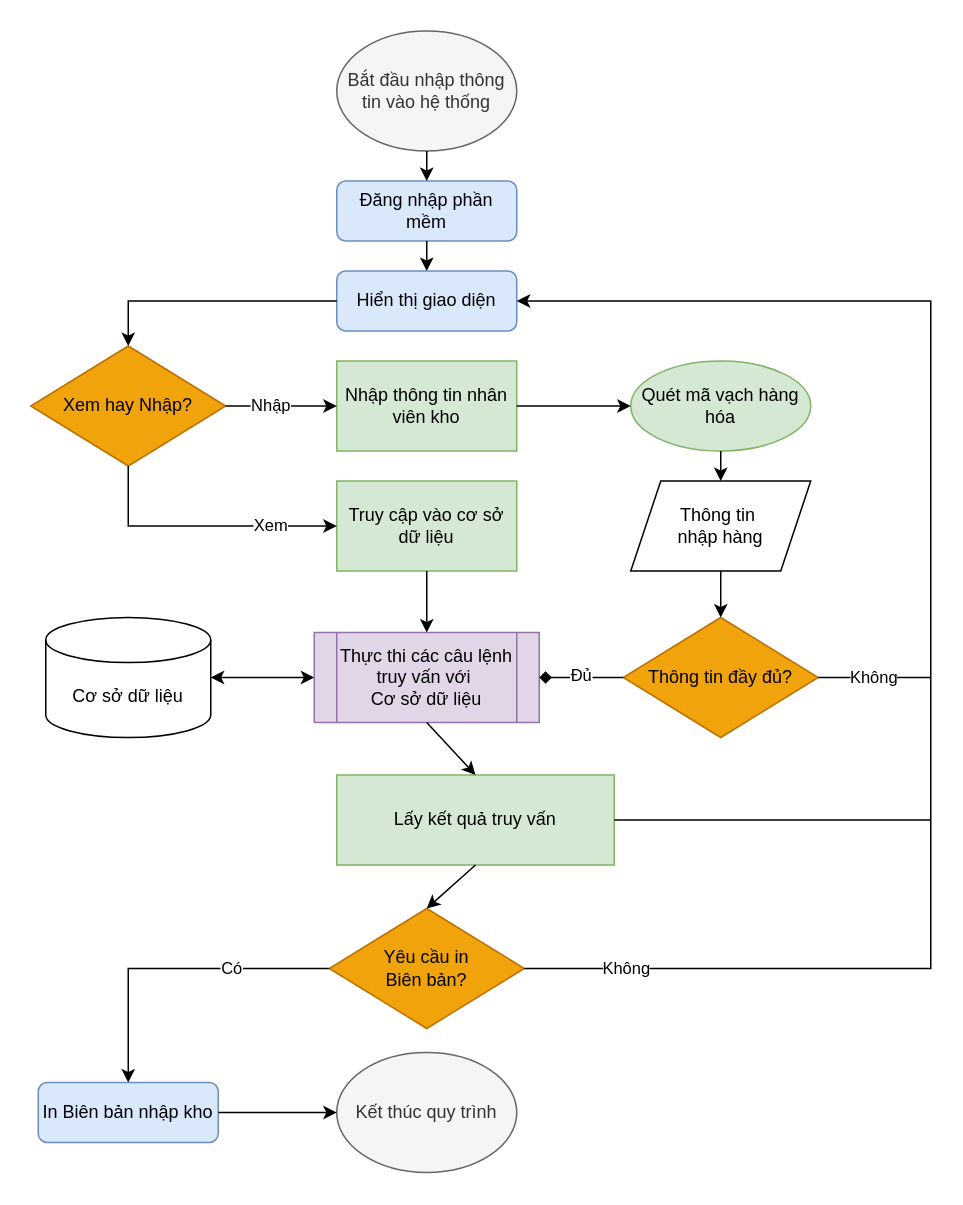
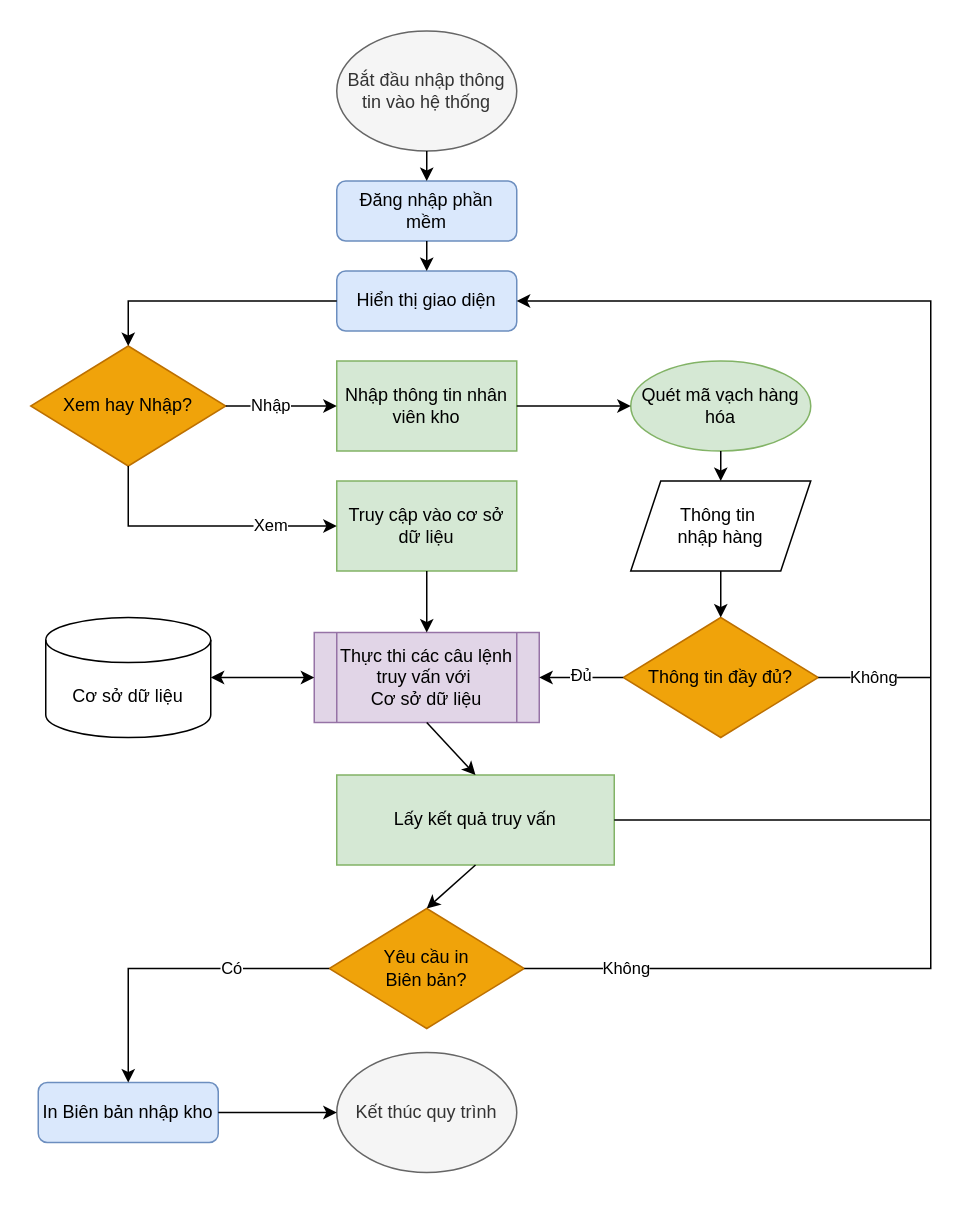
edge "Thông tin đầy đủ?" -> "Thực thi các câu lệnh truy vấn với Cơ sở dữ liệu": arrowhead diamond -> classic
